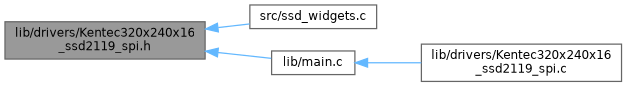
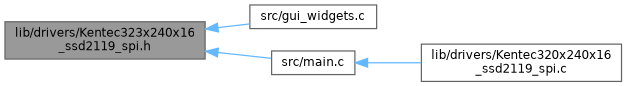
node "src/ssd_widgets.c": label "src/ssd_widgets.c" -> "src/gui_widgets.c"
node "lib/drivers/Kentec320x240x16 _ssd2119_spi.h": label "lib/drivers/Kentec320x240x16 _ssd2119_spi.h" -> "lib/drivers/Kentec323x240x16 _ssd2119_spi.h"
node "lib/main.c": label "lib/main.c" -> "src/main.c"
